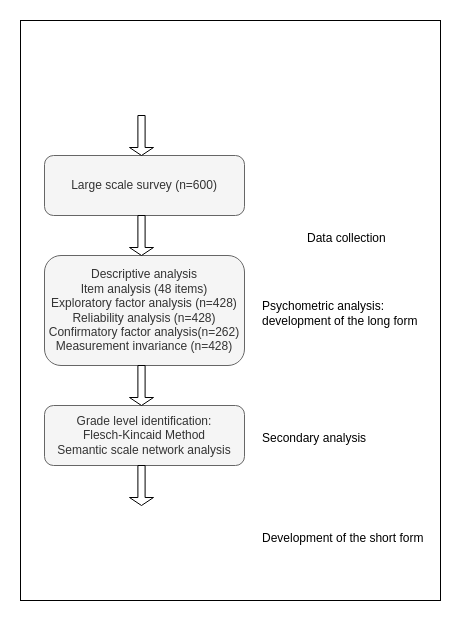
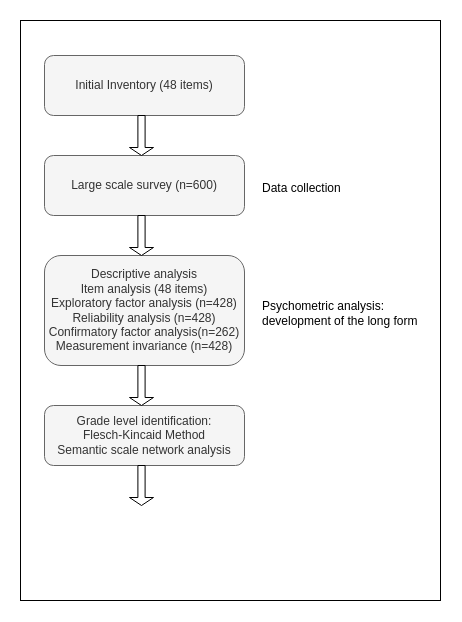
node "Initial Inventory (48 items)": added
node "Data collection": moved (356, 238) -> (311, 188)
node "Secondary analysis": removed
node "Development of the short form": removed
